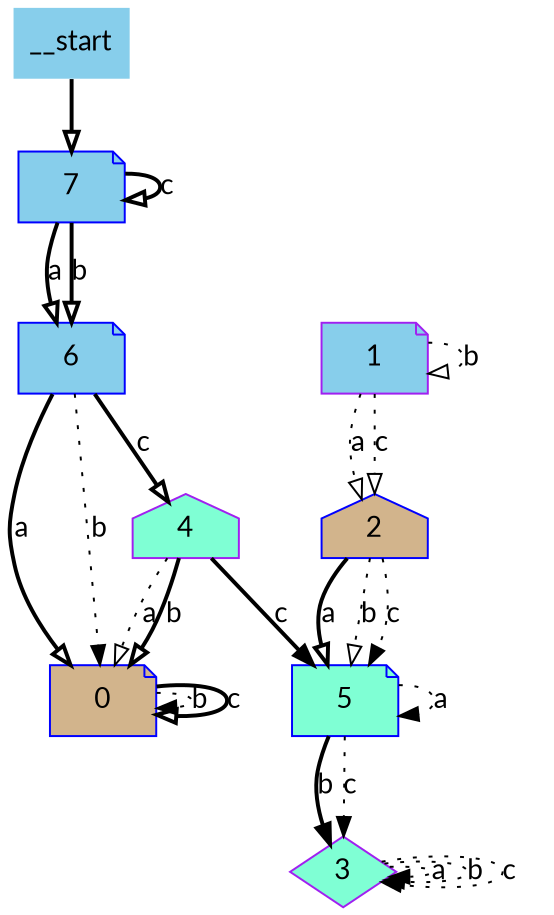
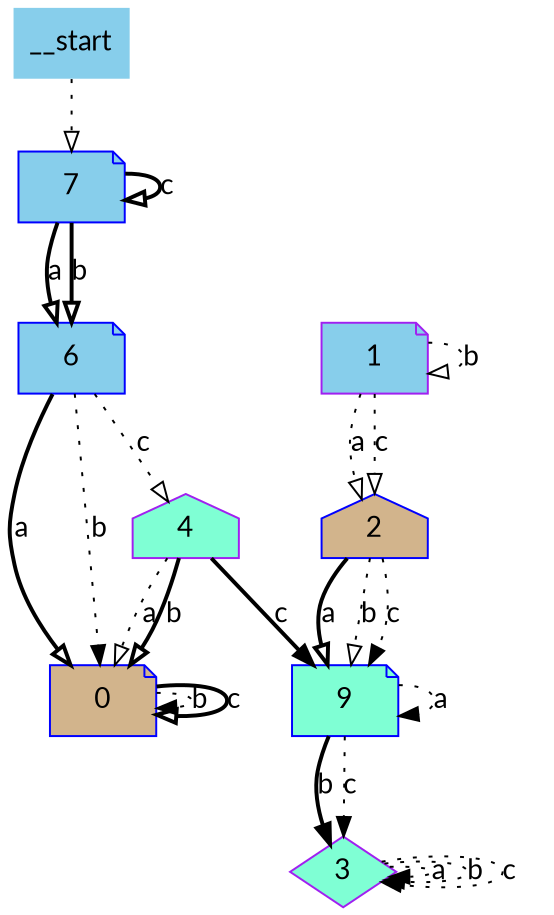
edge "__start" -> "7": style bold -> dotted
edge "6" -> "4": style bold -> dotted
node "5": label "5" -> "9"
